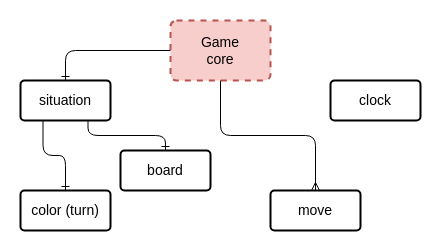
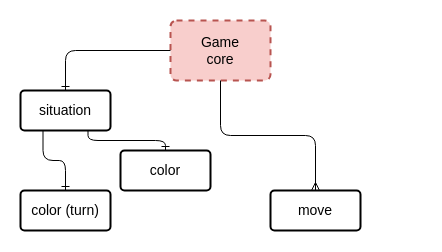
node "situation": moved (66, 101) -> (66, 111)
node "clock": removed
node "board": label "board" -> "color"
